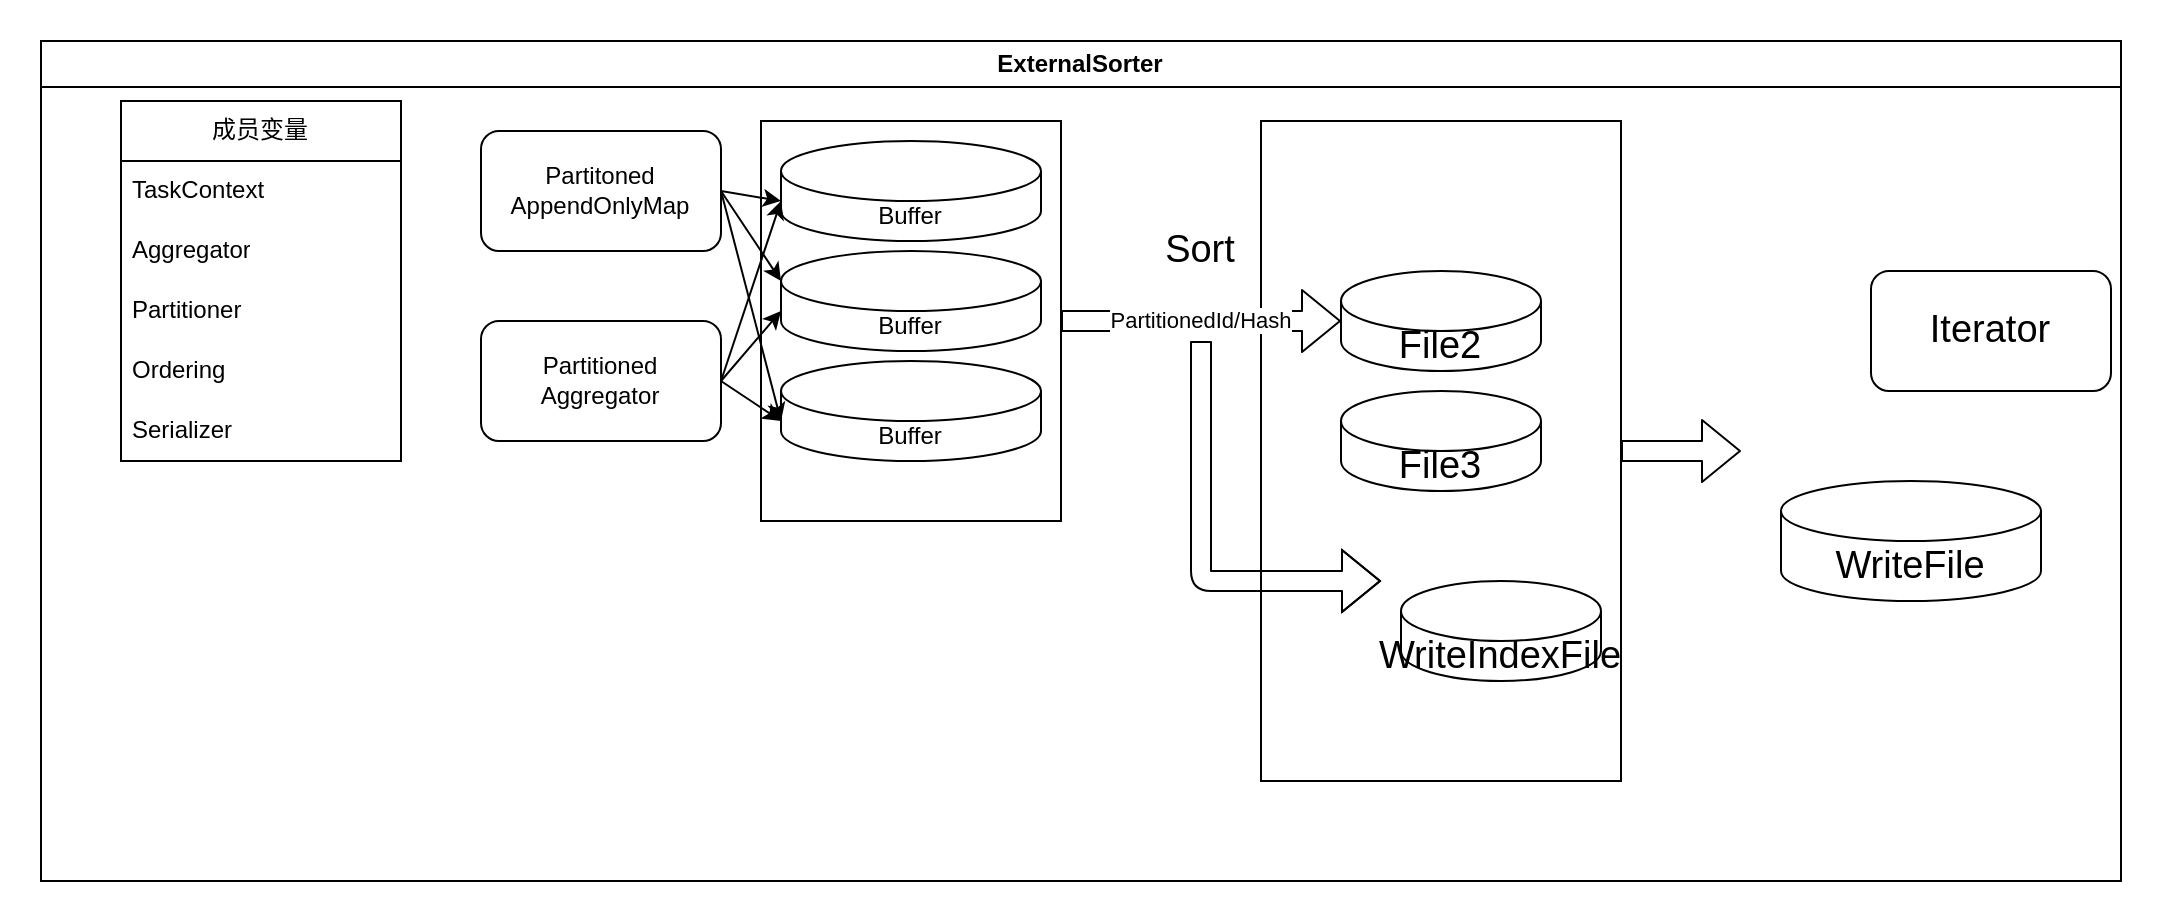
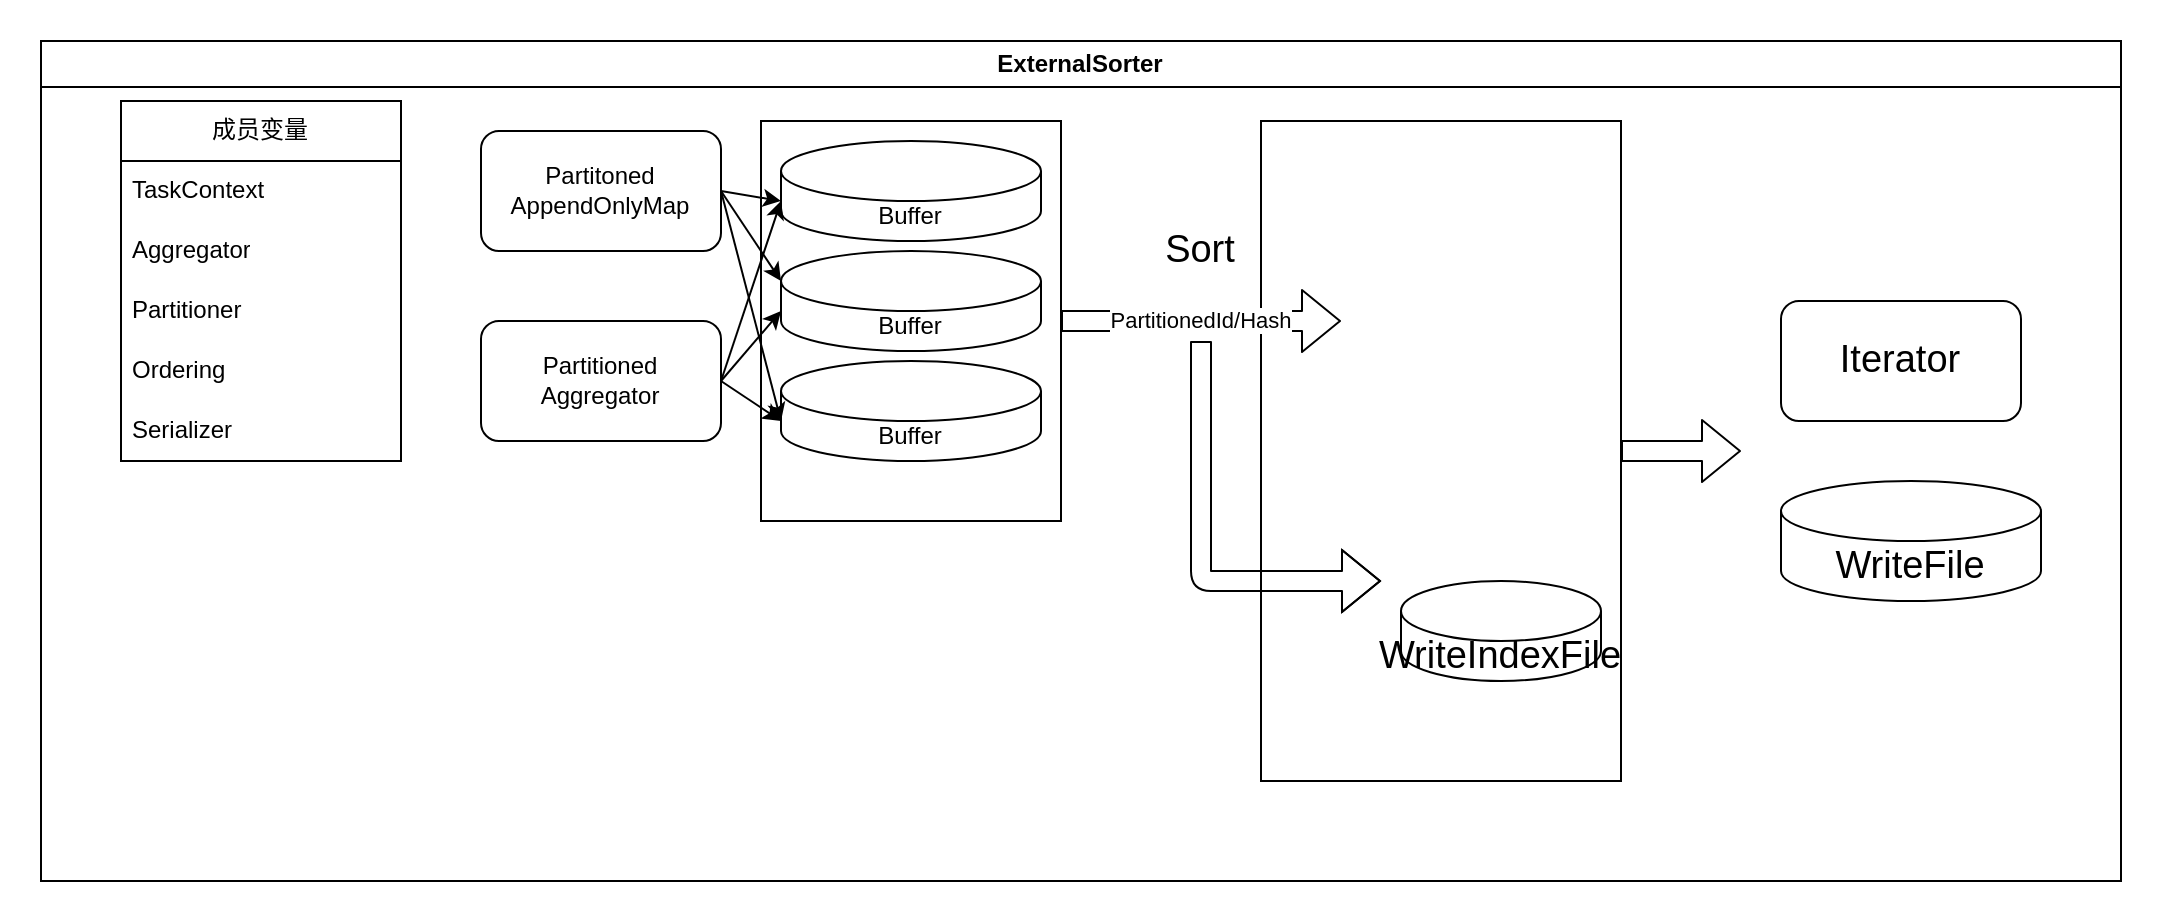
node "File2": removed
node "Iterator": moved (1991, 331) -> (1901, 361)
node "File3": removed
